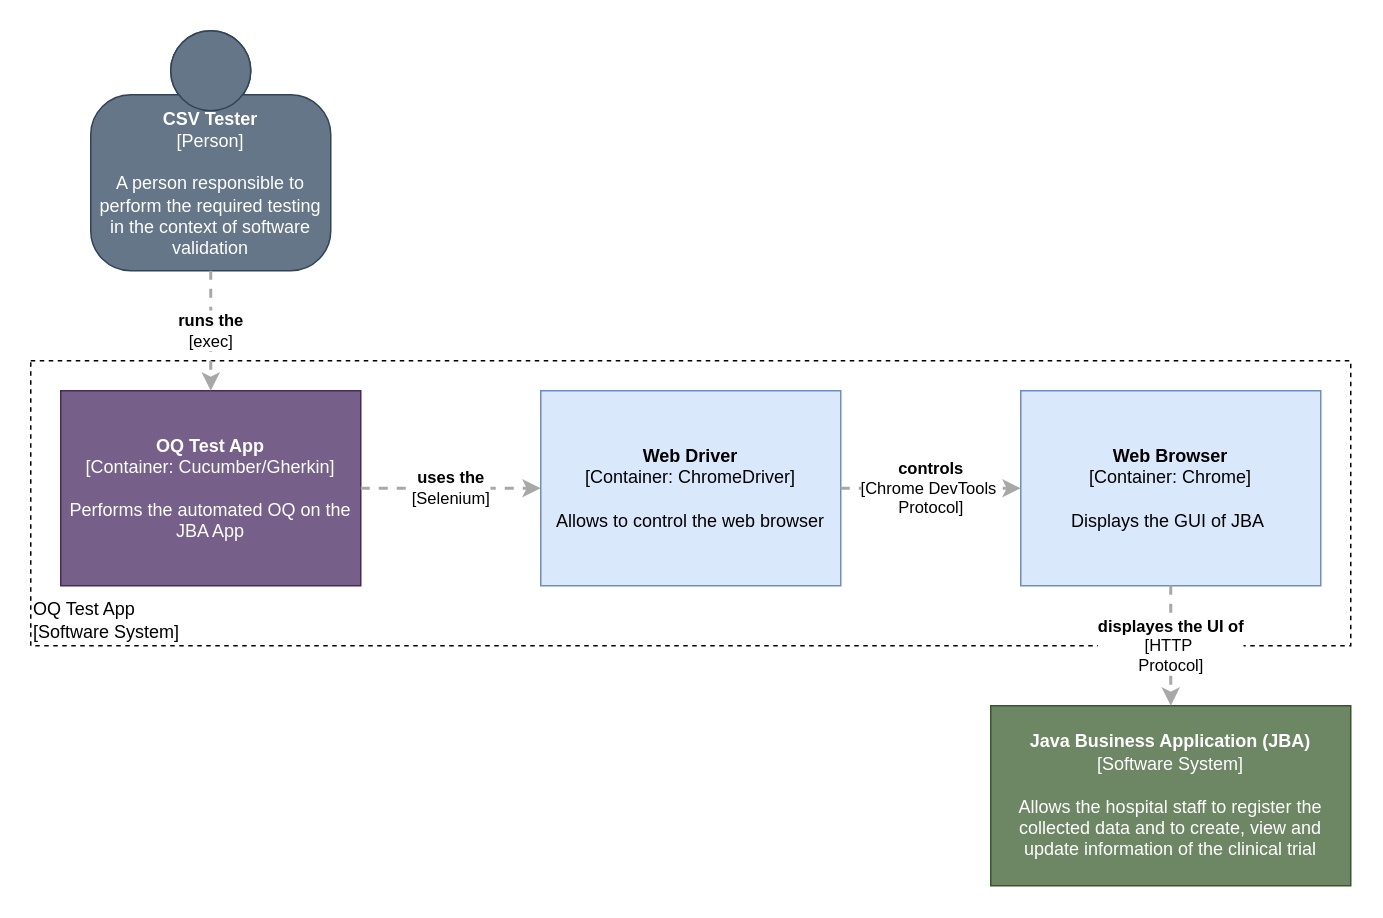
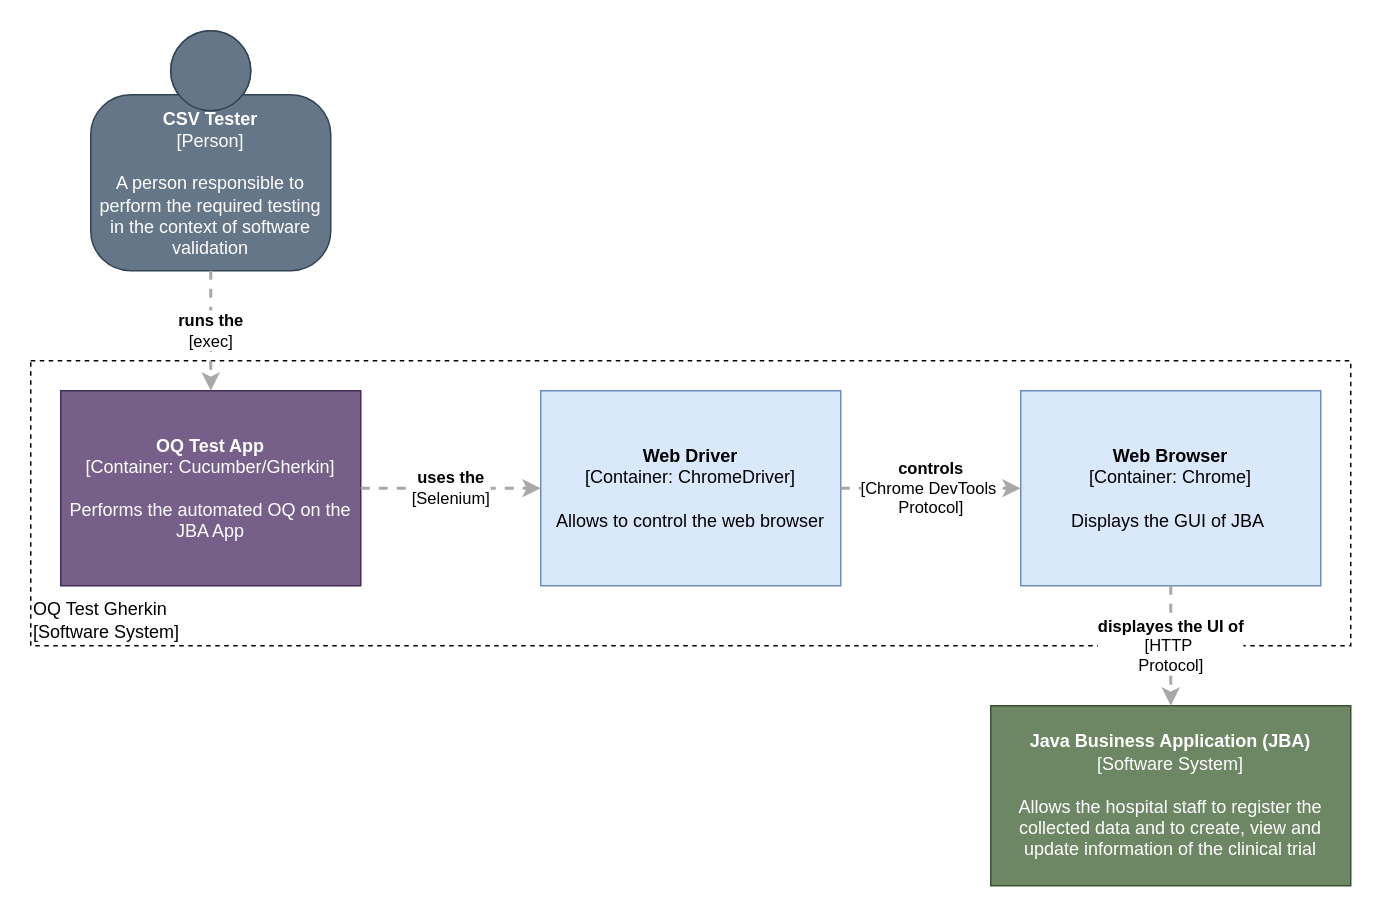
node "OQ Test App [Software System]": label "OQ Test App [Software System]" -> "OQ Test Gherkin [Software System]"
